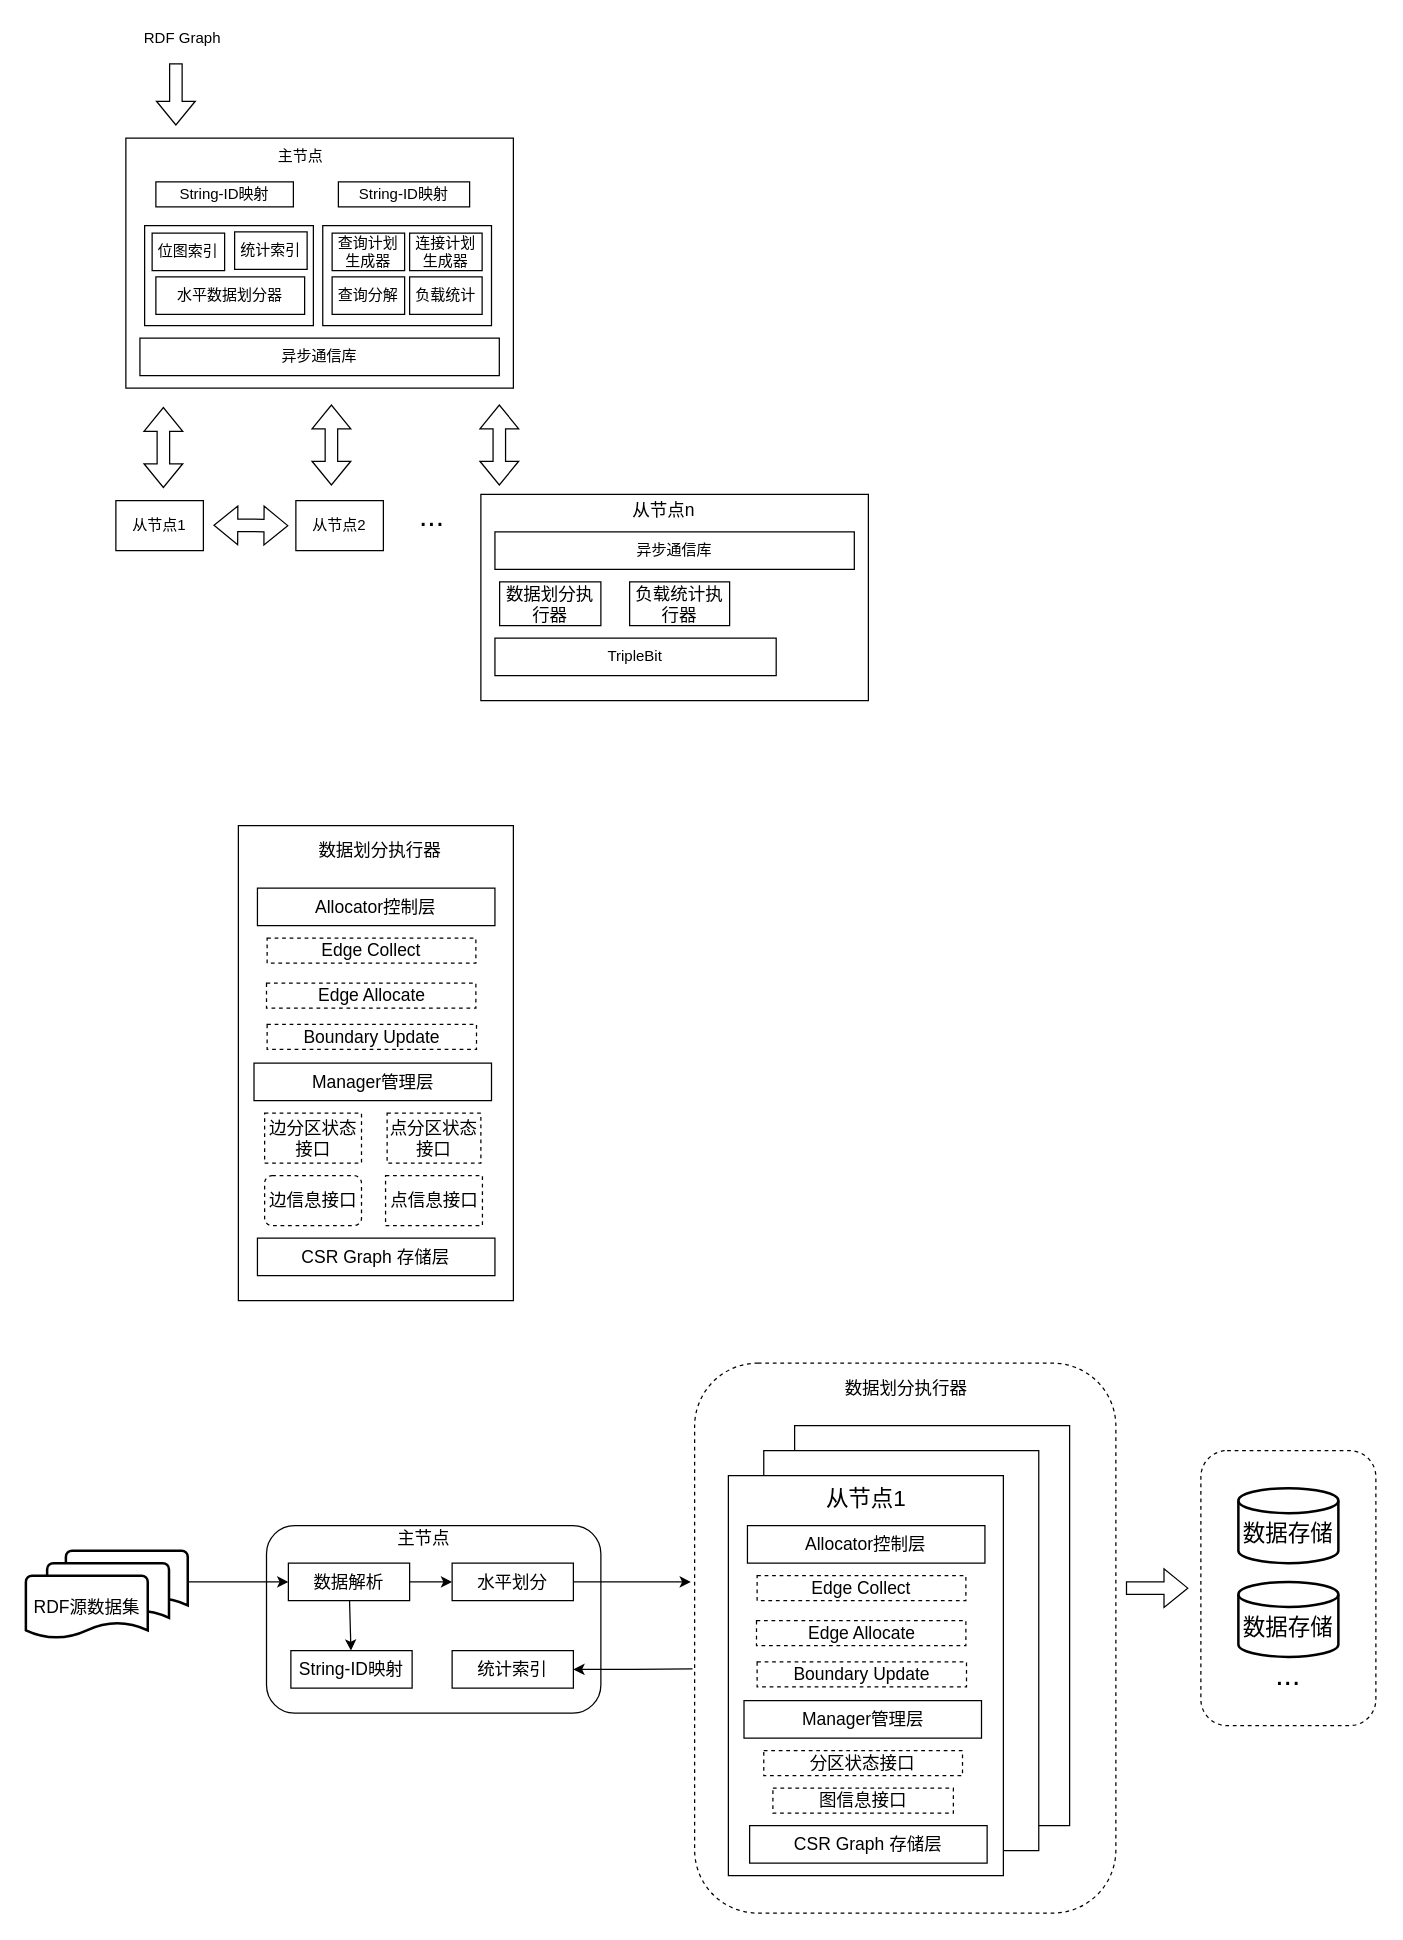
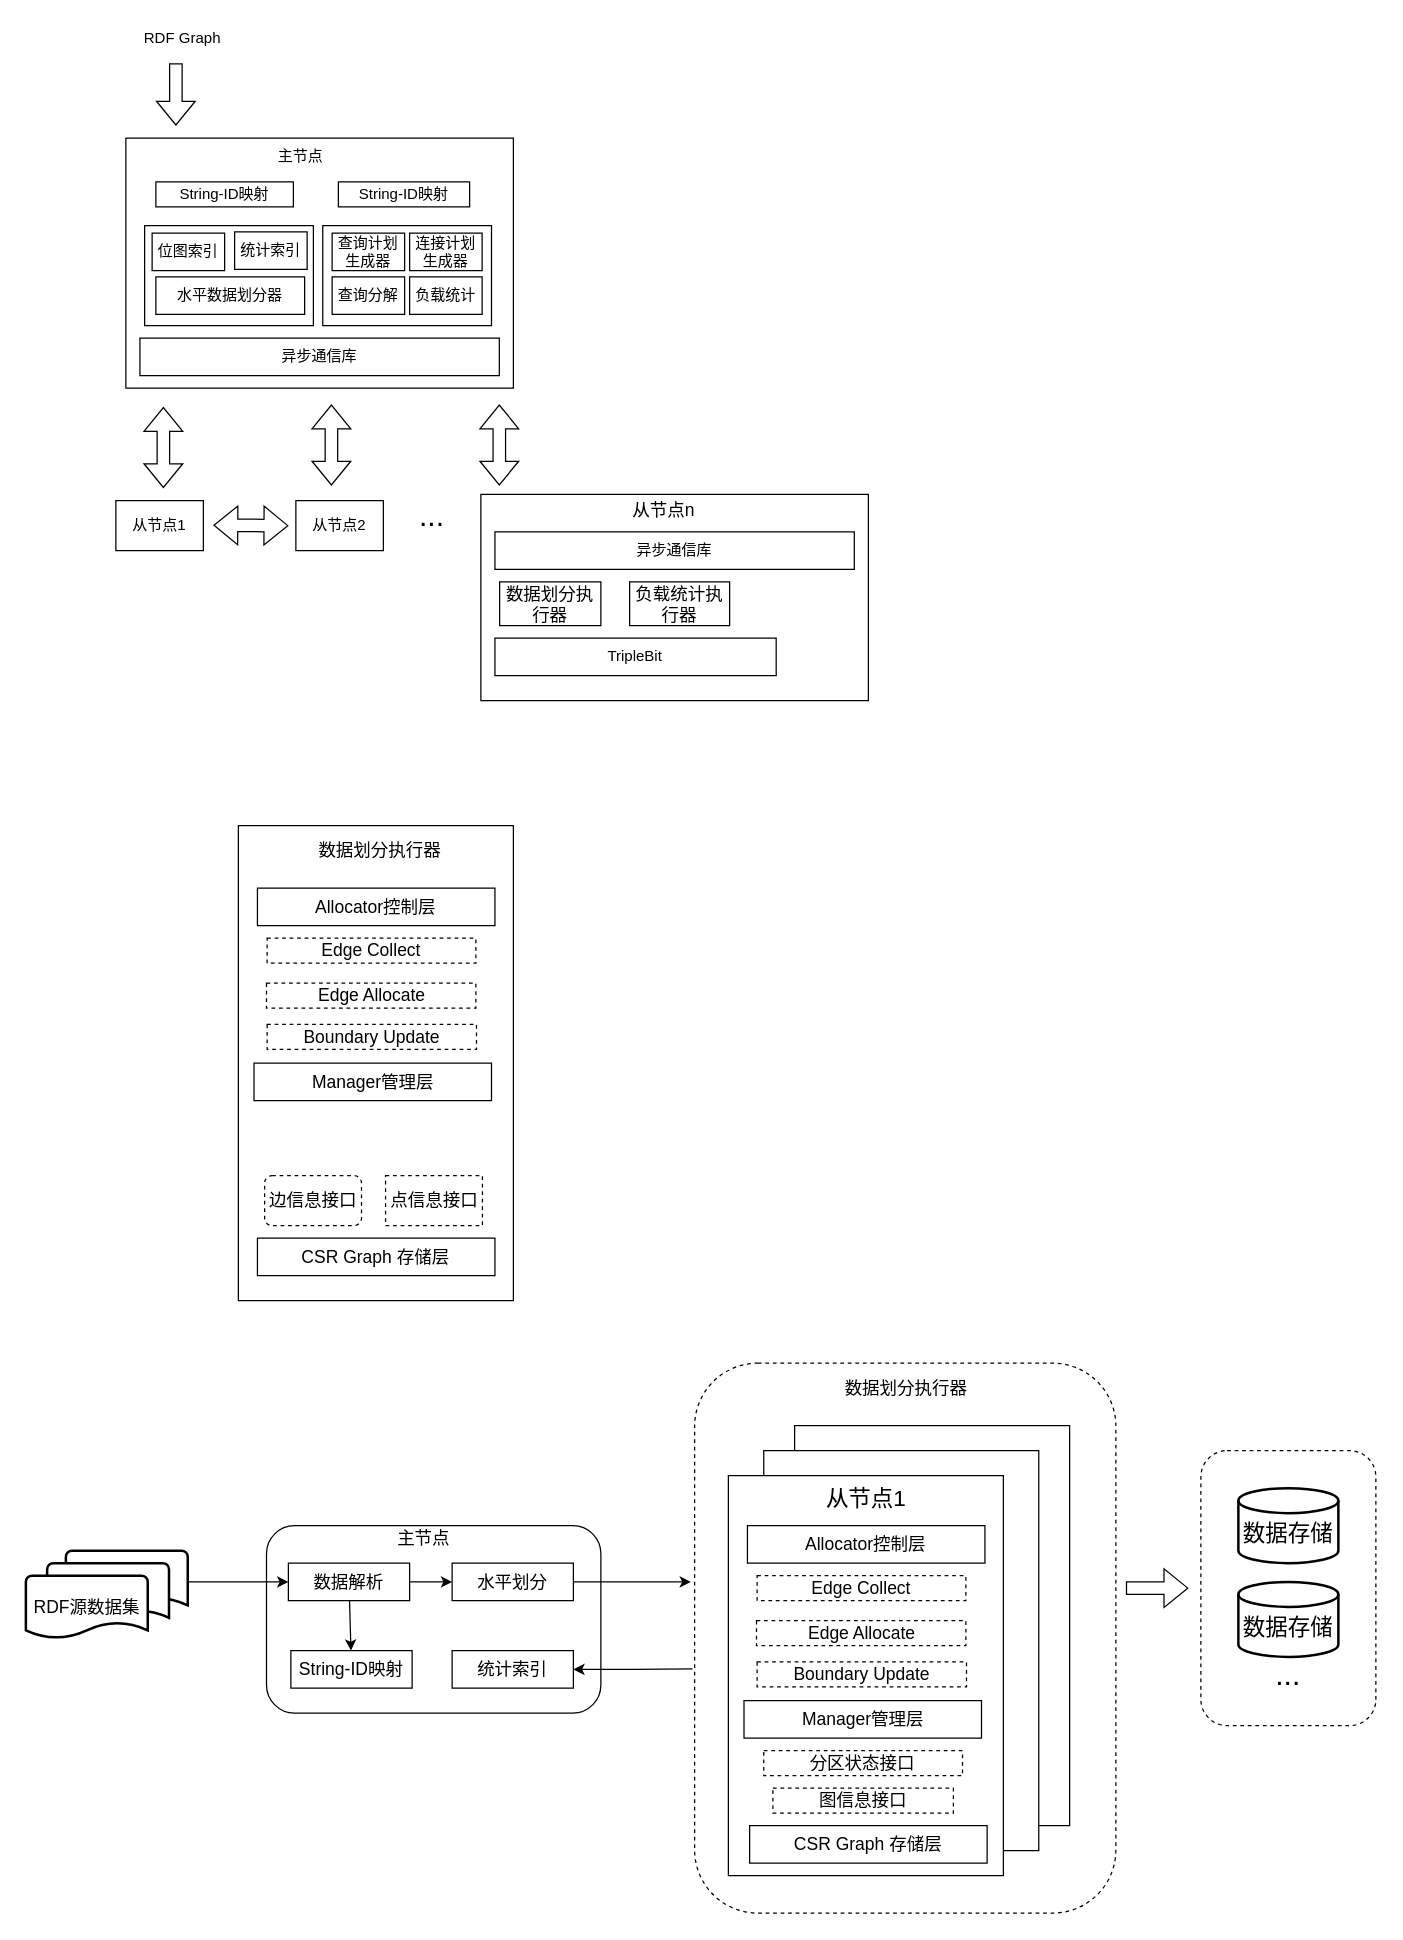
node "边分区状态接口": removed
node "点分区状态接口": removed
